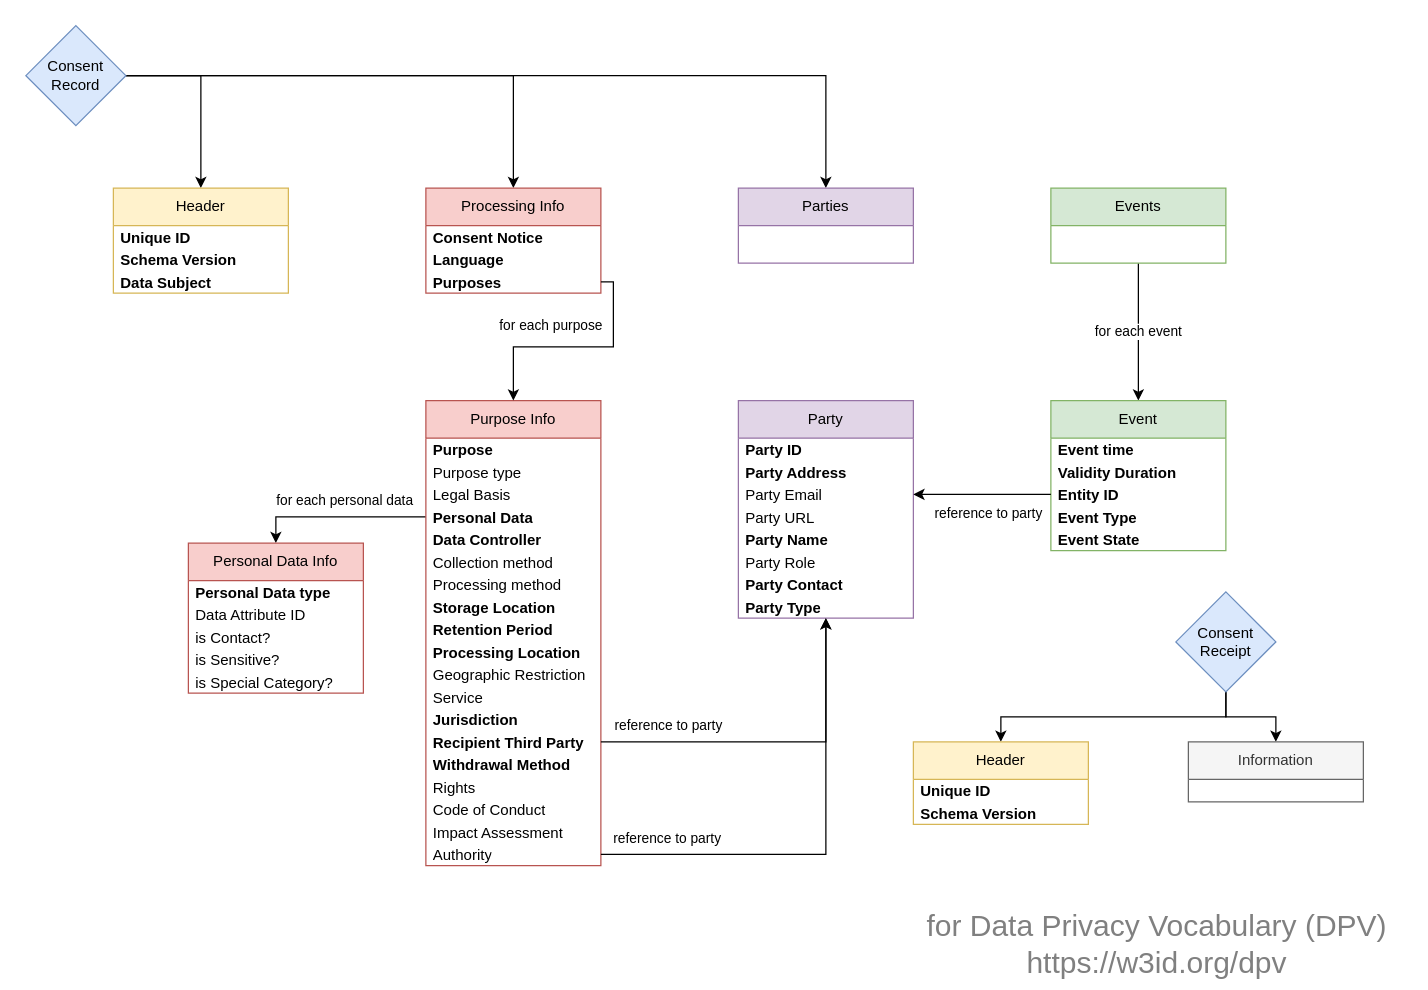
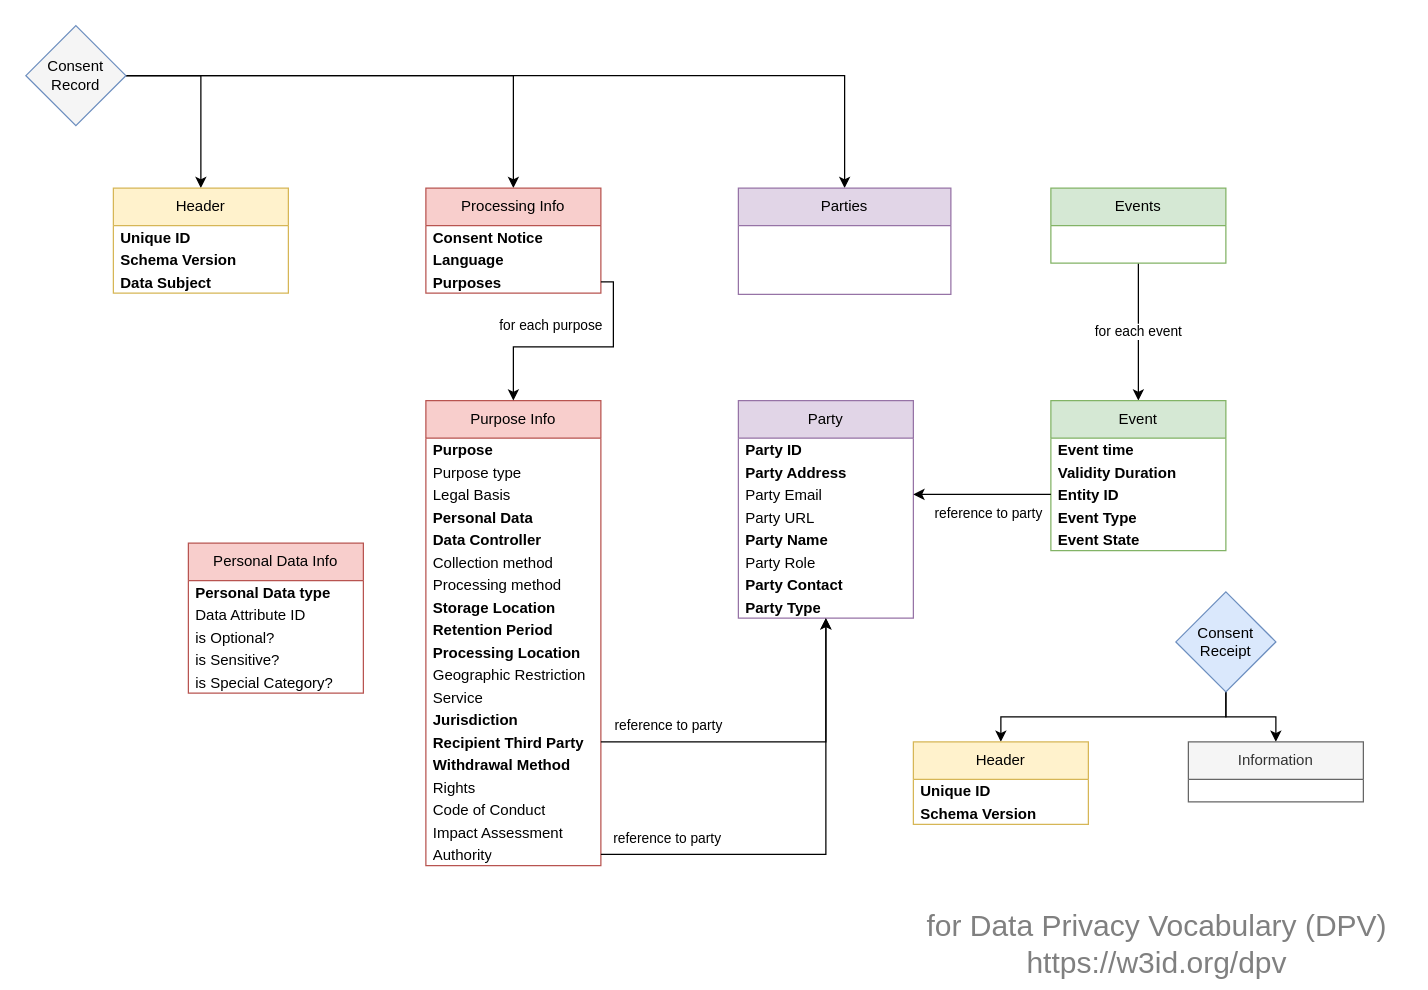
node "Consent Record": fillcolor #dae8fc -> #f5f5f5
node "Parties": size 175x75 -> 213x106
edge "Purpose Info" -> "Personal Data Info": removed, label "for each personal data"
node "is Contact?": label "is Contact?" -> "is Optional?"
